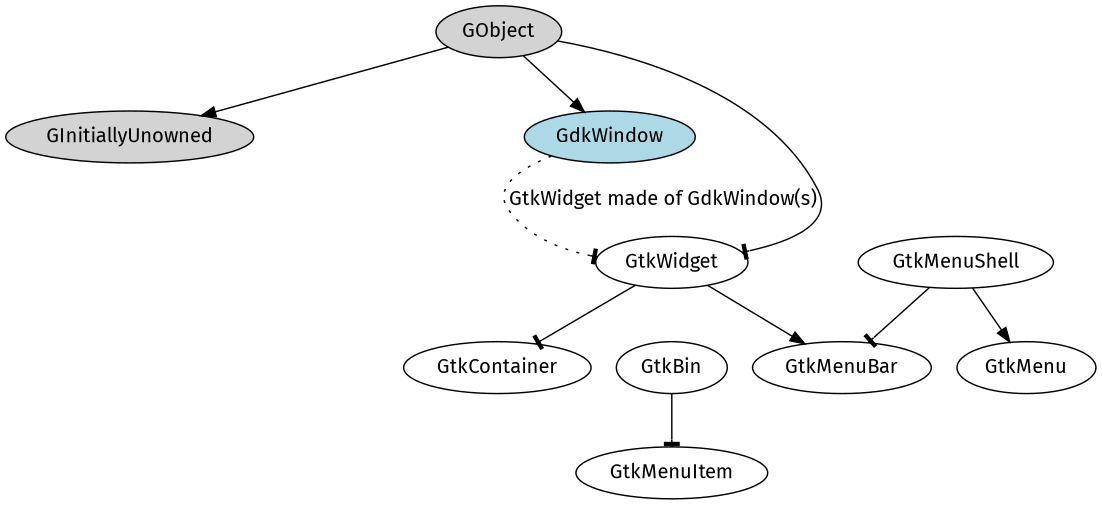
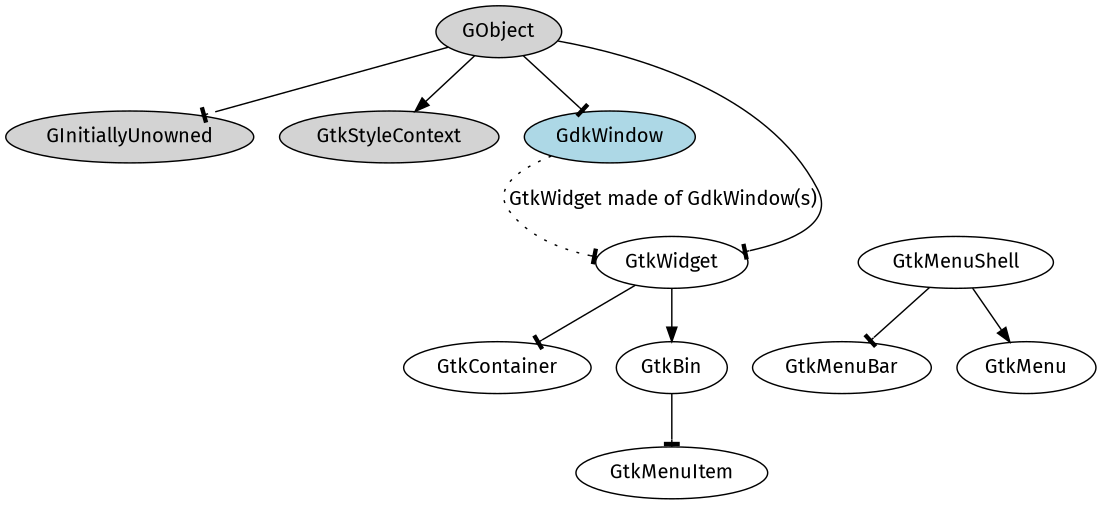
edge "GObject" -> "GInitiallyUnowned": arrowhead normal -> tee
edge "GObject" -> "GdkWindow": arrowhead normal -> tee
node "GtkStyleContext": added
edge "GtkWidget" -> "GtkMenuBar": now "GtkWidget" -> "GtkBin"
